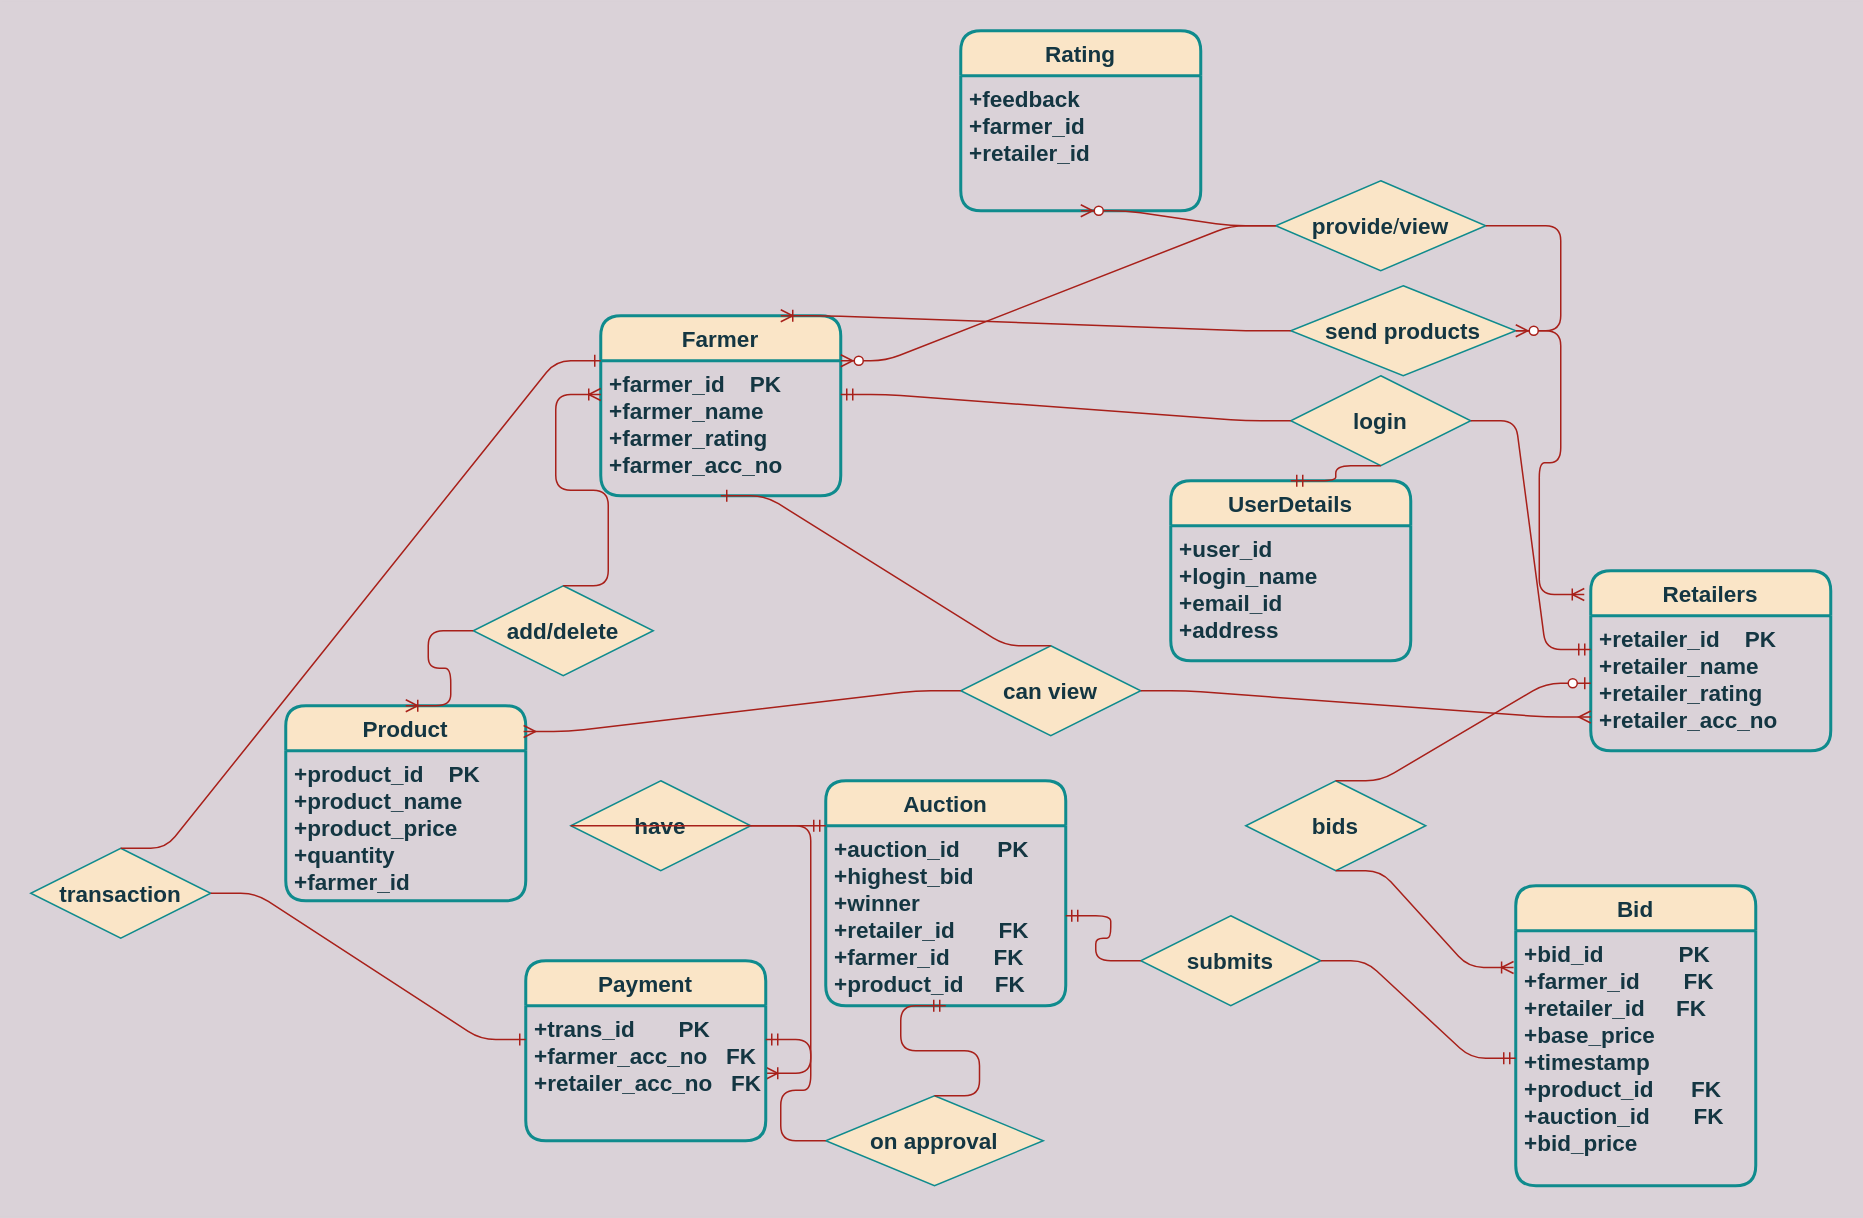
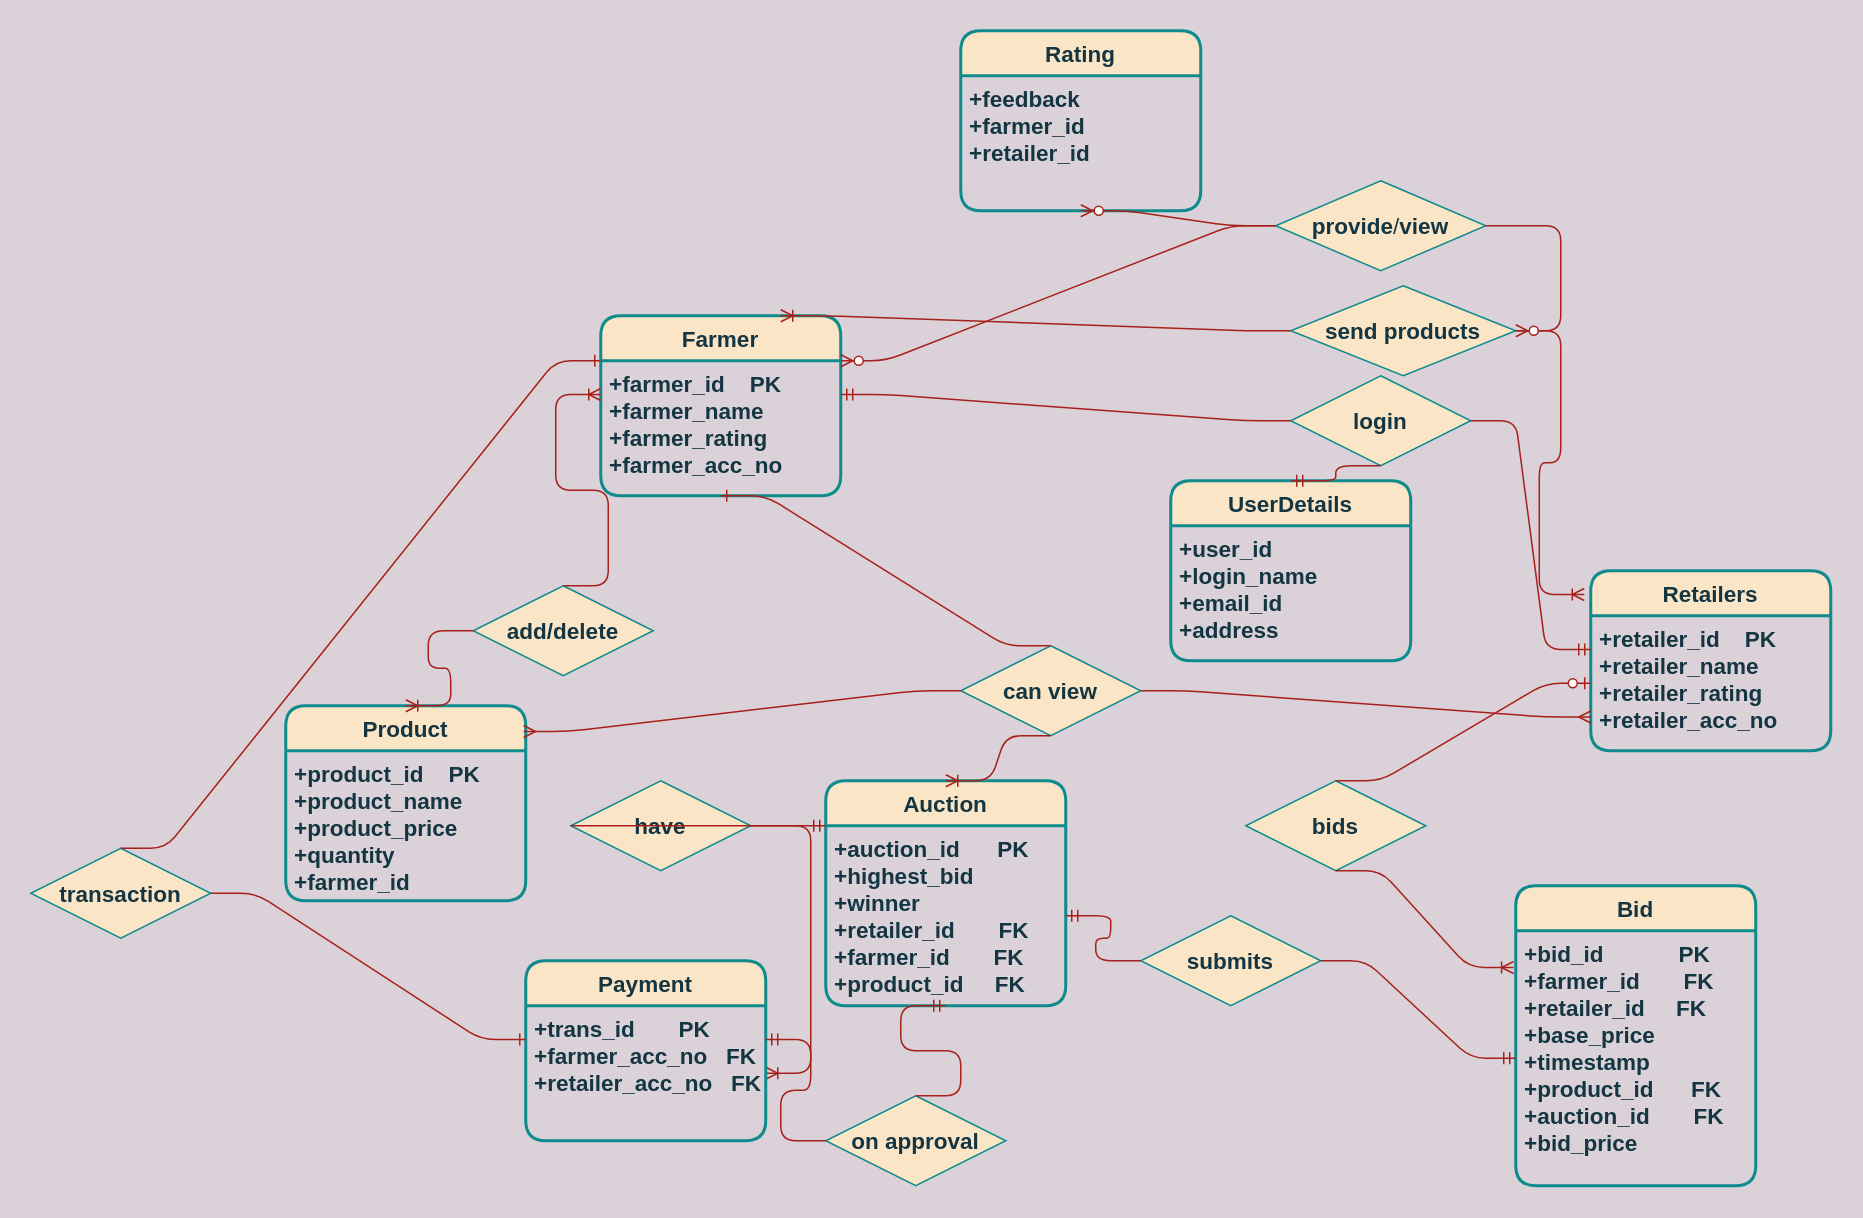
edge "can view" -> "Auction": added
node "on approval": size 218x90 -> 180x90
